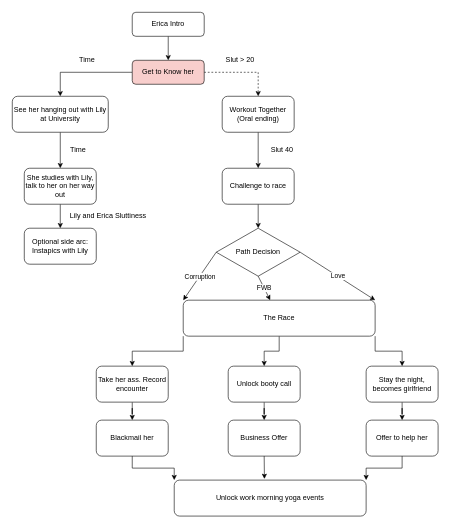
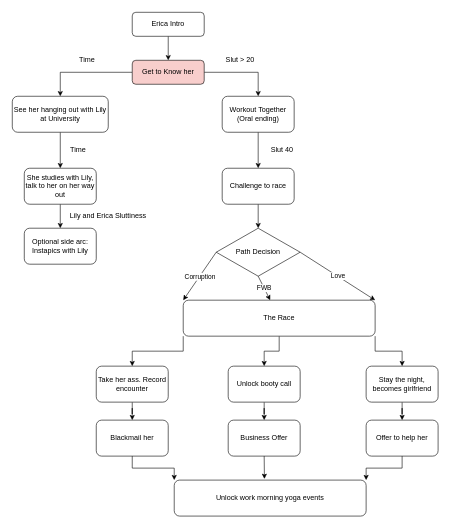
edge "Get to Know her" -> "Workout Together (Oral ending)": style dashed -> solid
